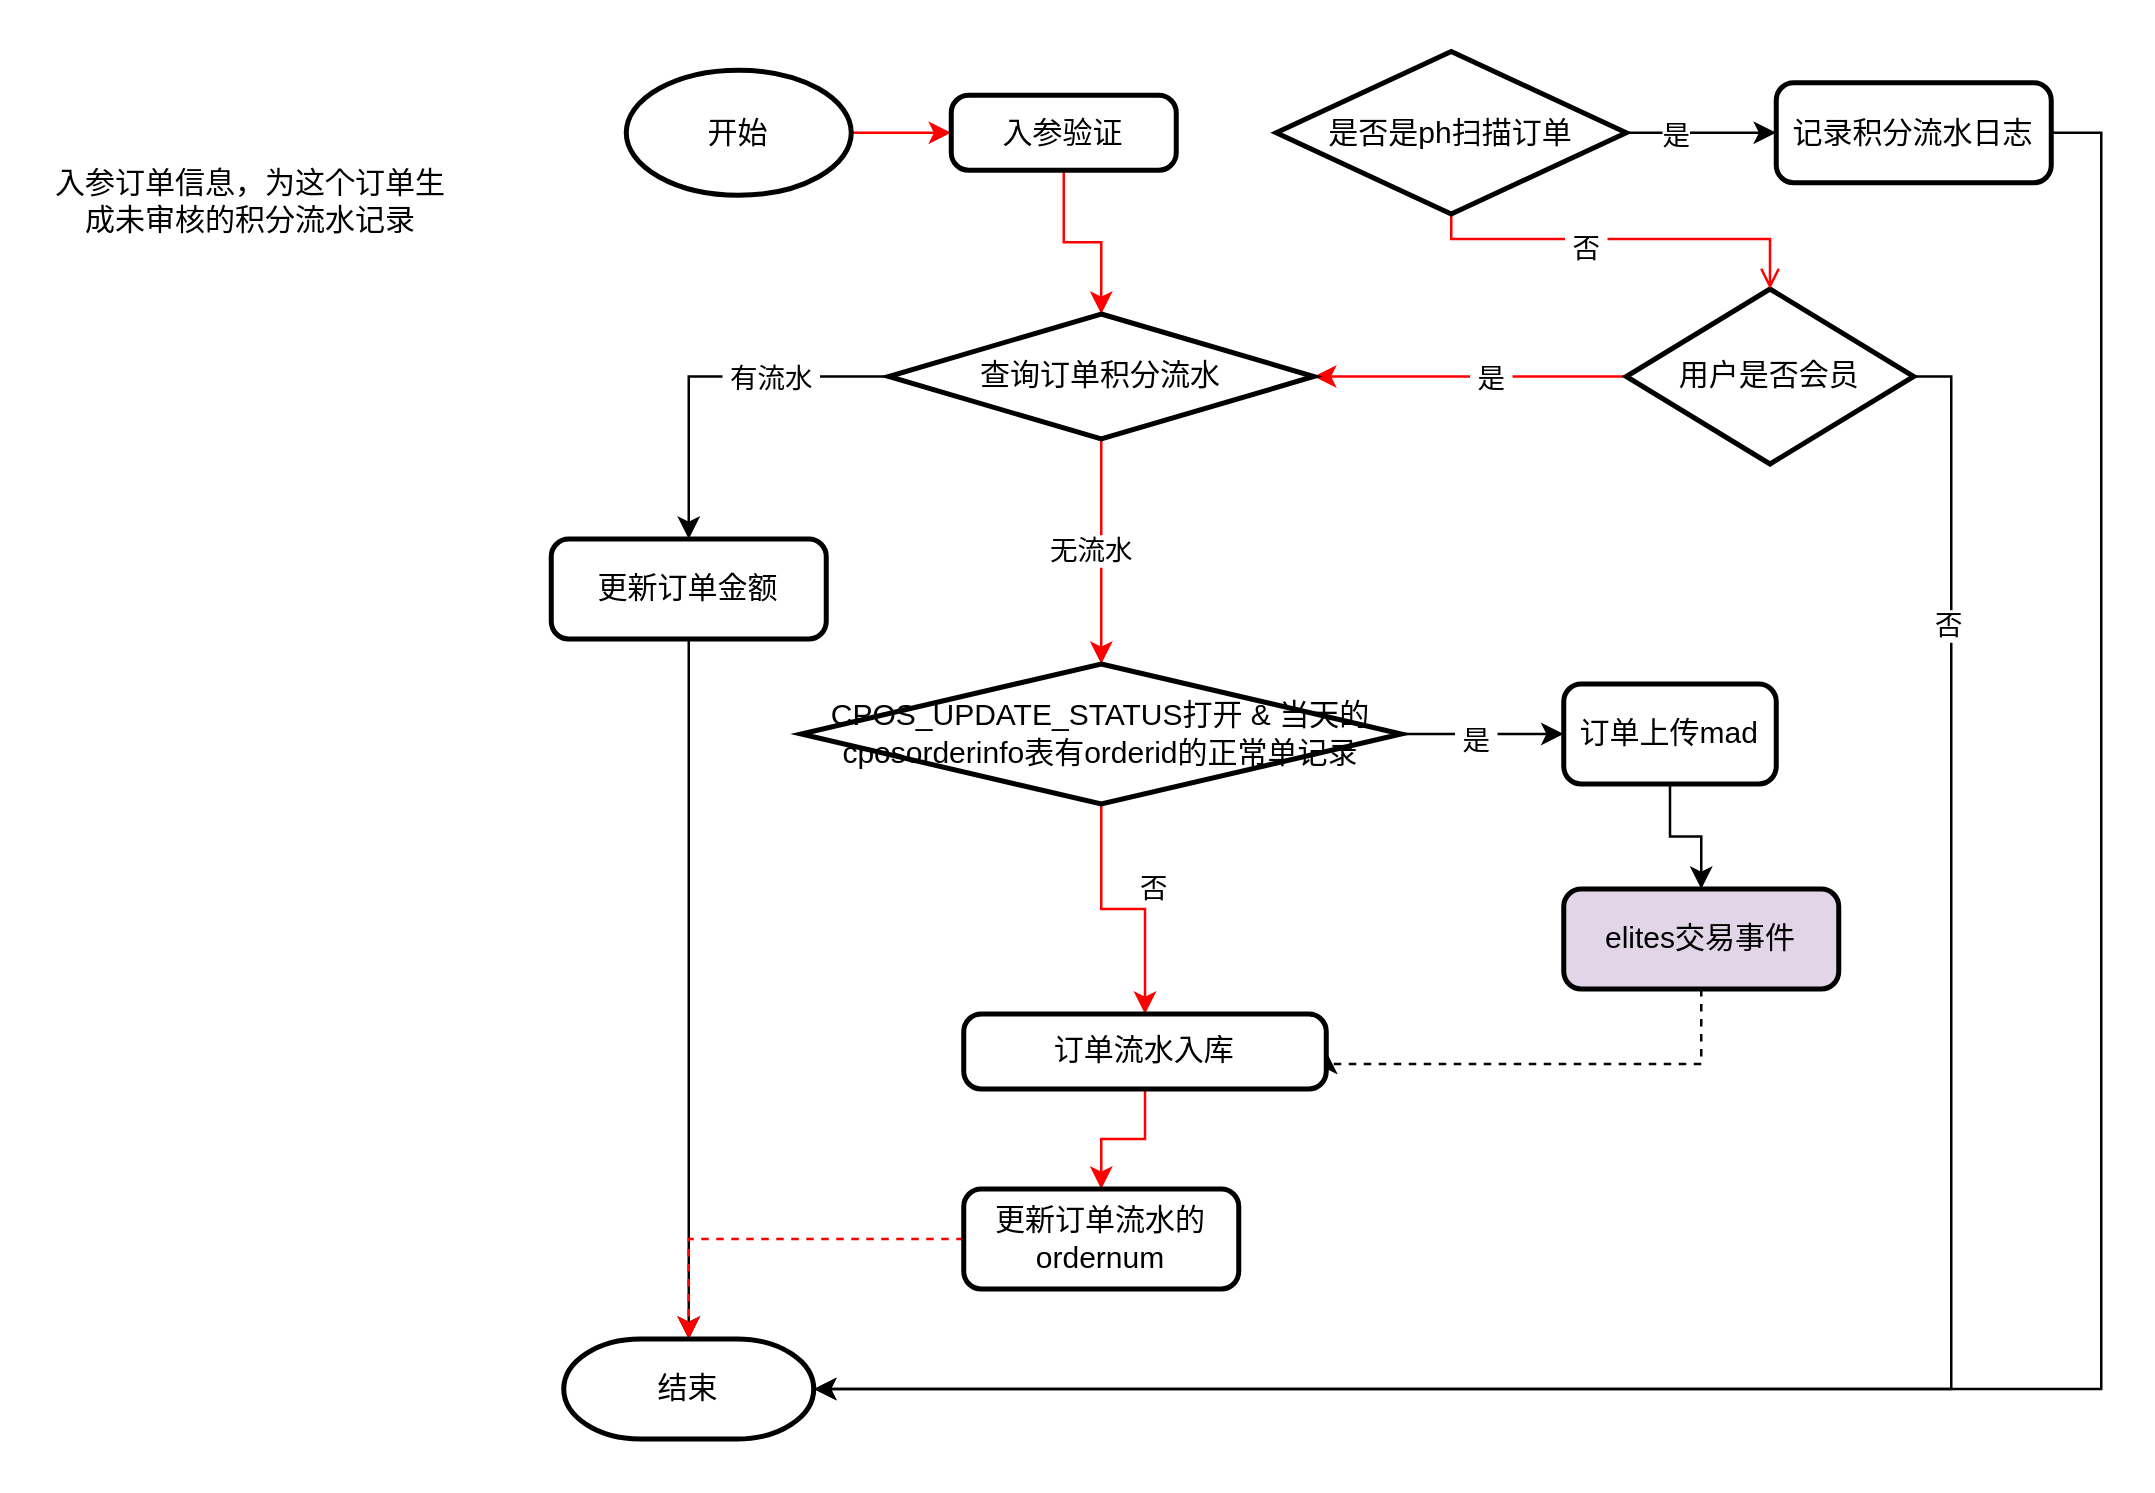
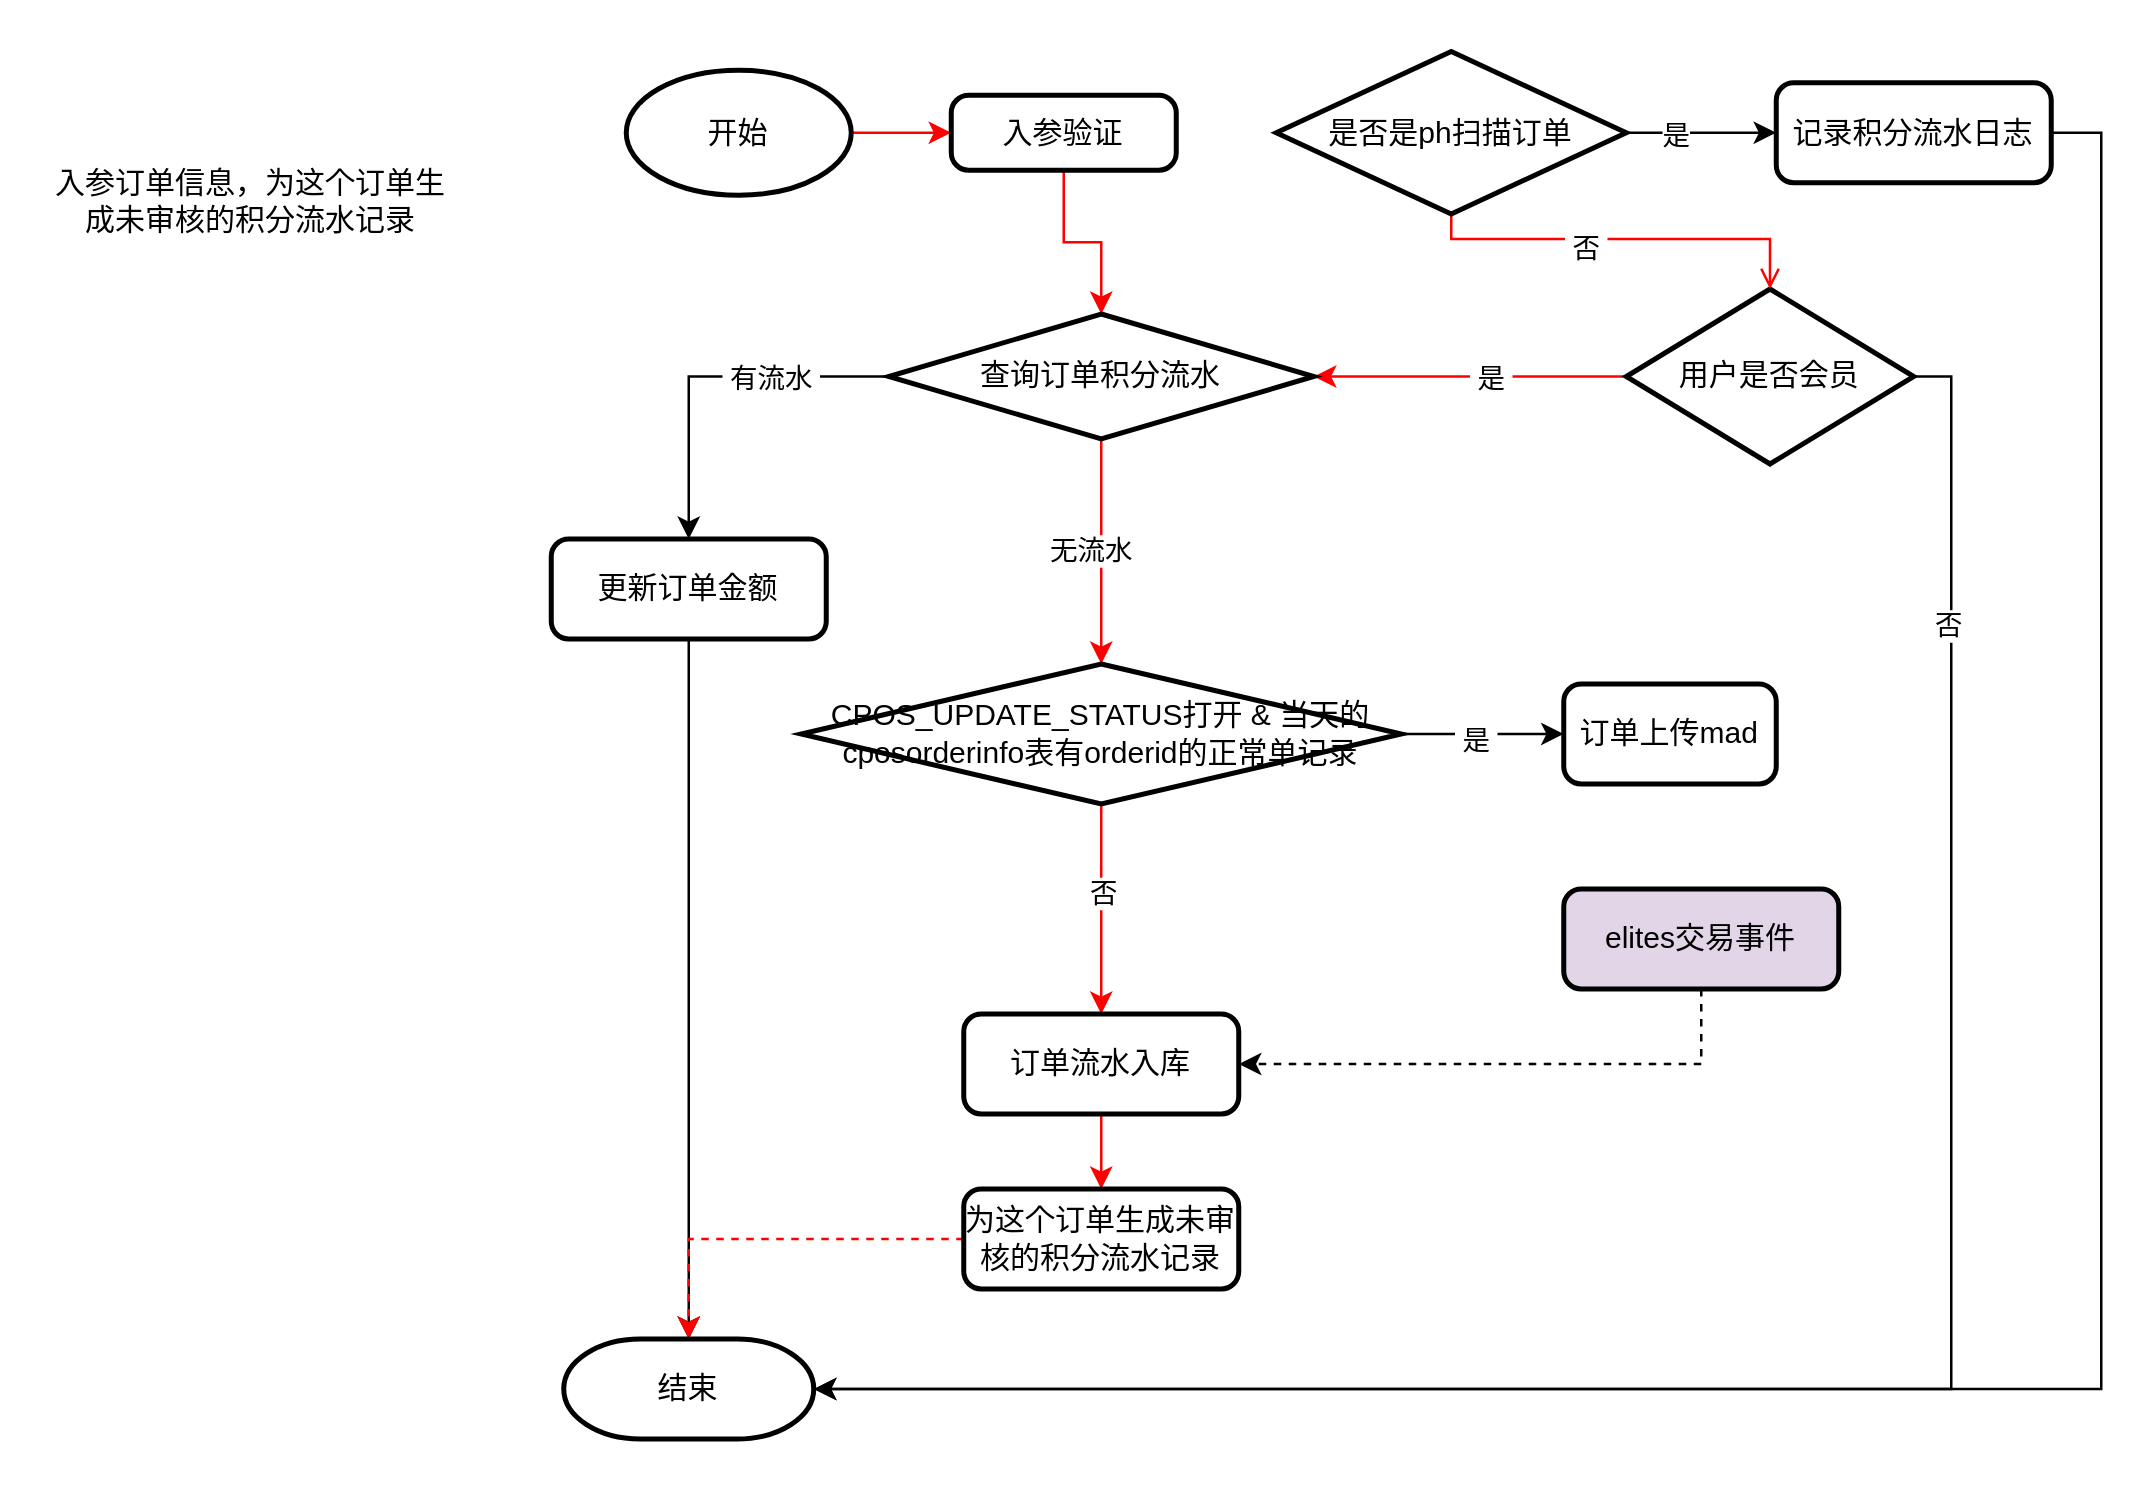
edge "订单上传mad" -> "elites交易事件": removed
node "订单流水入库": size 363x75 -> 275x100
node "更新订单流水的ordernum": label "更新订单流水的ordernum" -> "为这个订单生成未审核的积分流水记录"
